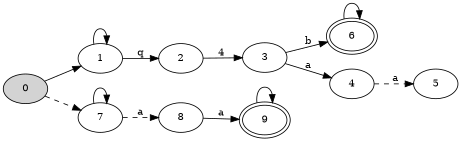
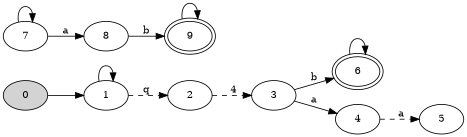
edge "1" -> "2": style solid -> dashed
edge "2" -> "3": style solid -> dashed
edge "0" -> "7": removed
edge "8" -> "9": label "a" -> "b"
edge "7" -> "8": style dashed -> solid
